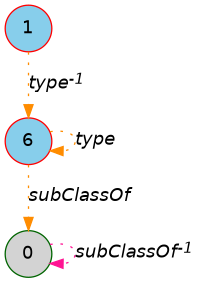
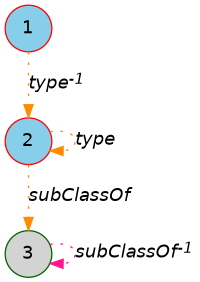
node "6": label "6" -> "2"
node "0": label "0" -> "3"
